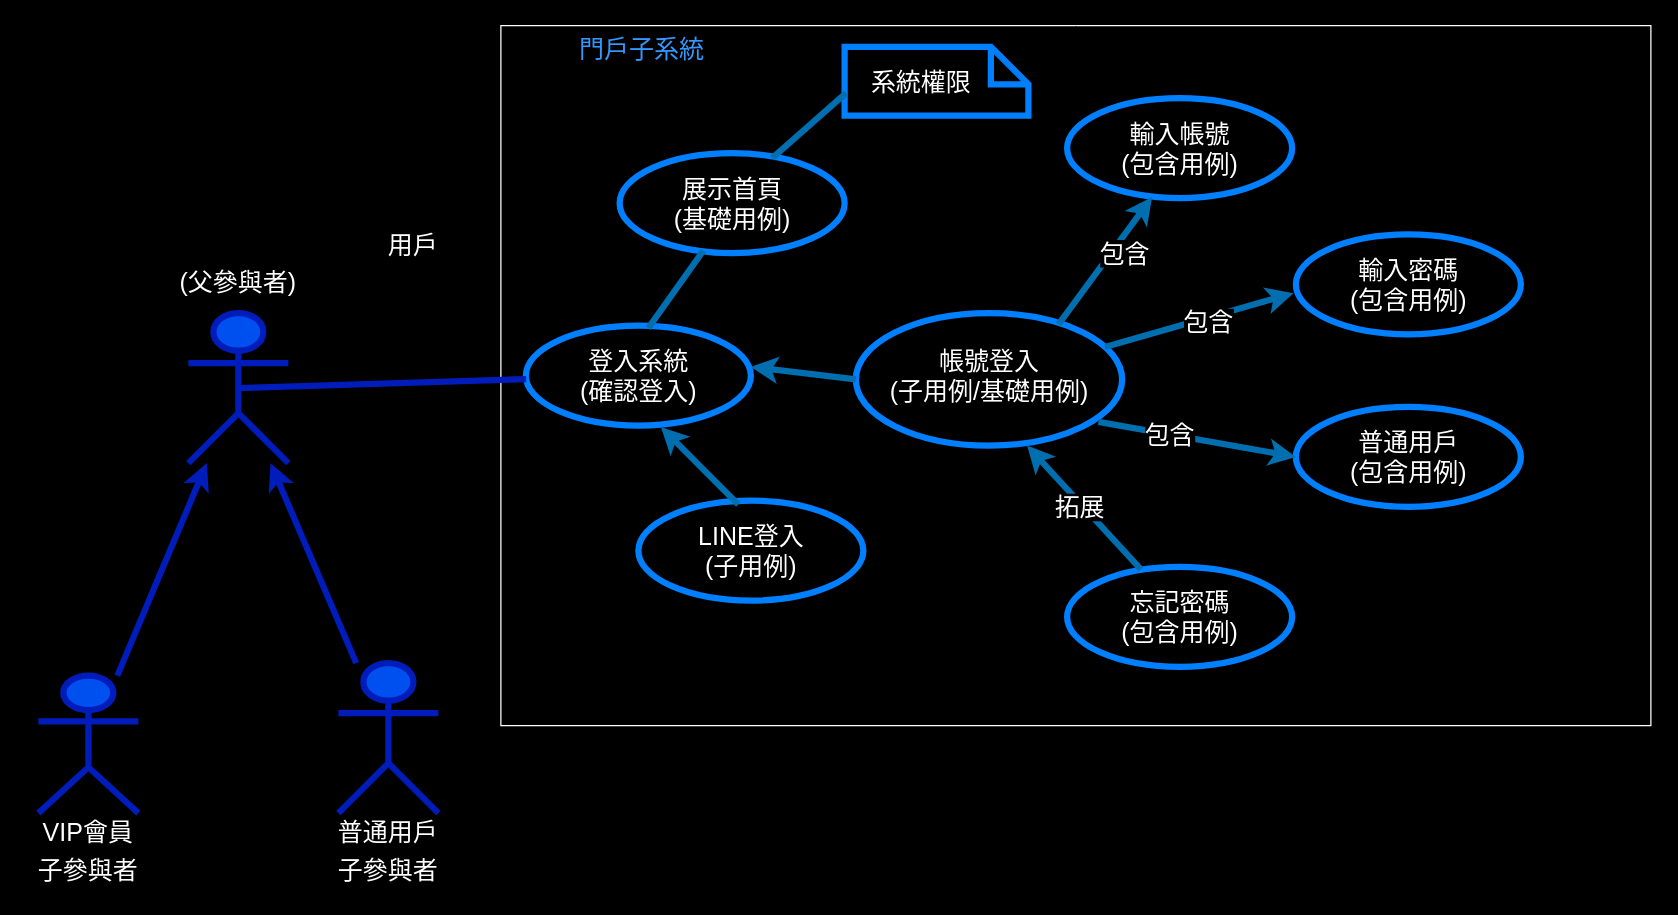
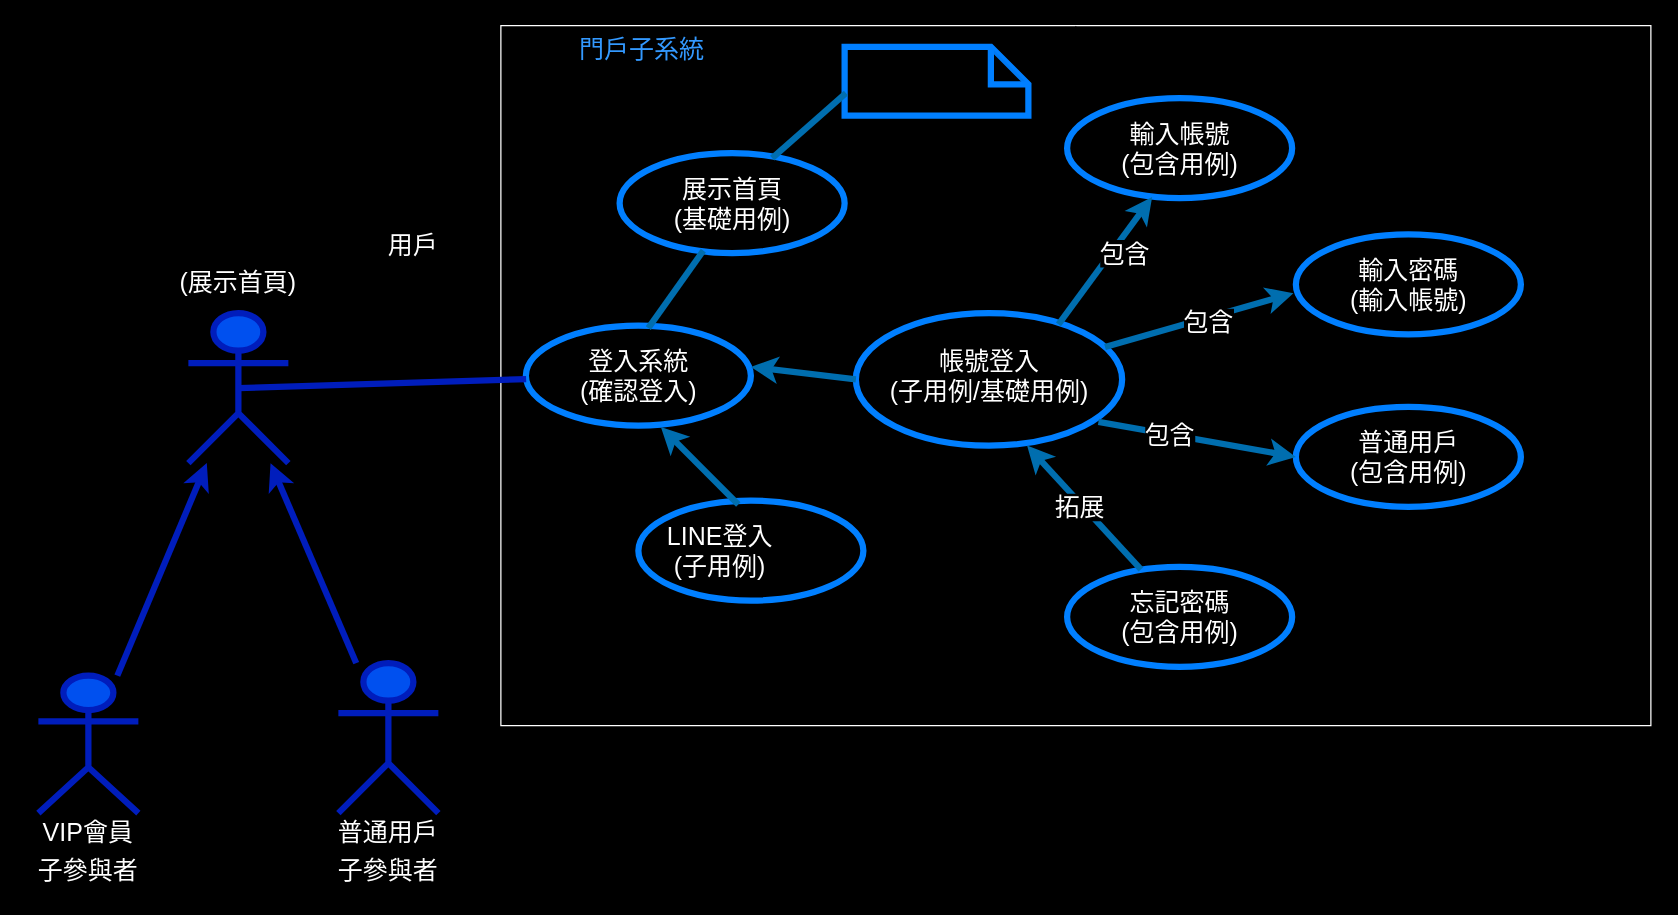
node "系統權限": removed
node "(父參與者)": label "(父參與者)" -> "(展示首頁)"
node "輸入密碼 (包含用例)": label "輸入密碼 (包含用例)" -> "輸入密碼 (輸入帳號)"
node "LINE登入 (子用例)": moved (751, 551) -> (719, 551)
